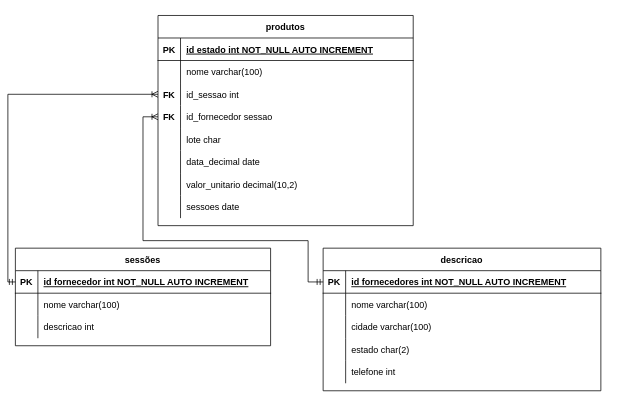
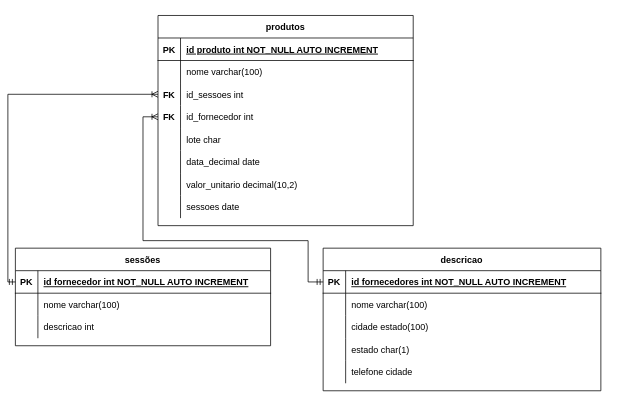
node "id estado int NOT_NULL AUTO INCREMENT": label "id estado int NOT_NULL AUTO INCREMENT" -> "id produto int NOT_NULL AUTO INCREMENT"
node "id_sessao int": label "id_sessao int" -> "id_sessoes int"
node "id_fornecedor sessao": label "id_fornecedor sessao" -> "id_fornecedor int"
node "cidade varchar(100)": label "cidade varchar(100)" -> "cidade estado(100)"
node "estado char(2)": label "estado char(2)" -> "estado char(1)"
node "telefone int": label "telefone int" -> "telefone cidade"
